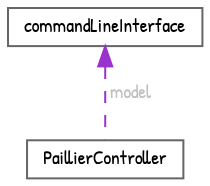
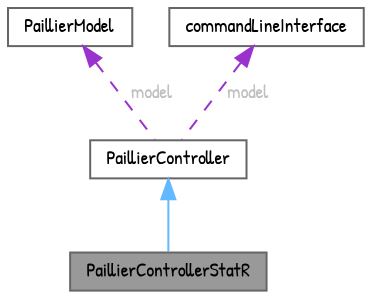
node "PaillierModel": added
node "PaillierControllerStatR": added
